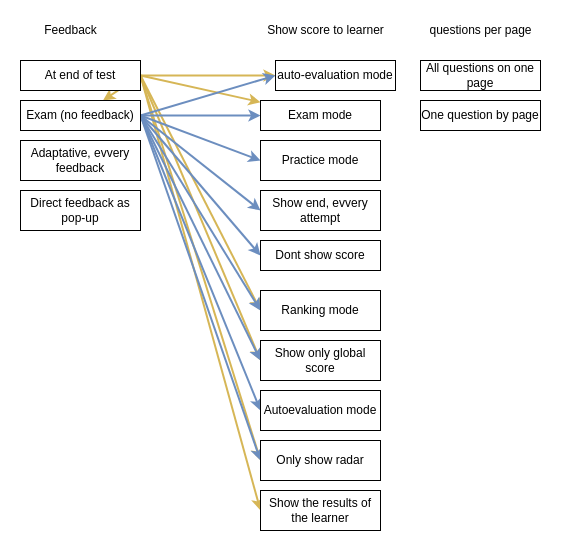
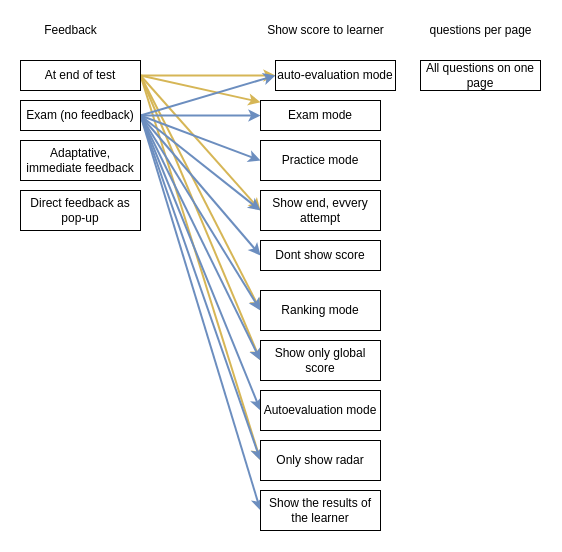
edge "At end of test" -> "Exam (no feedback)": now "At end of test" -> "Show end, evvery attempt"
node "One question by page": removed
node "Adaptative, evvery feedback": label "Adaptative, evvery feedback" -> "Adaptative, immediate feedback"
edge "Exam (no feedback)" -> "Show the results of the learner": added
edge "At end of test" -> "Show the results of the learner": removed
